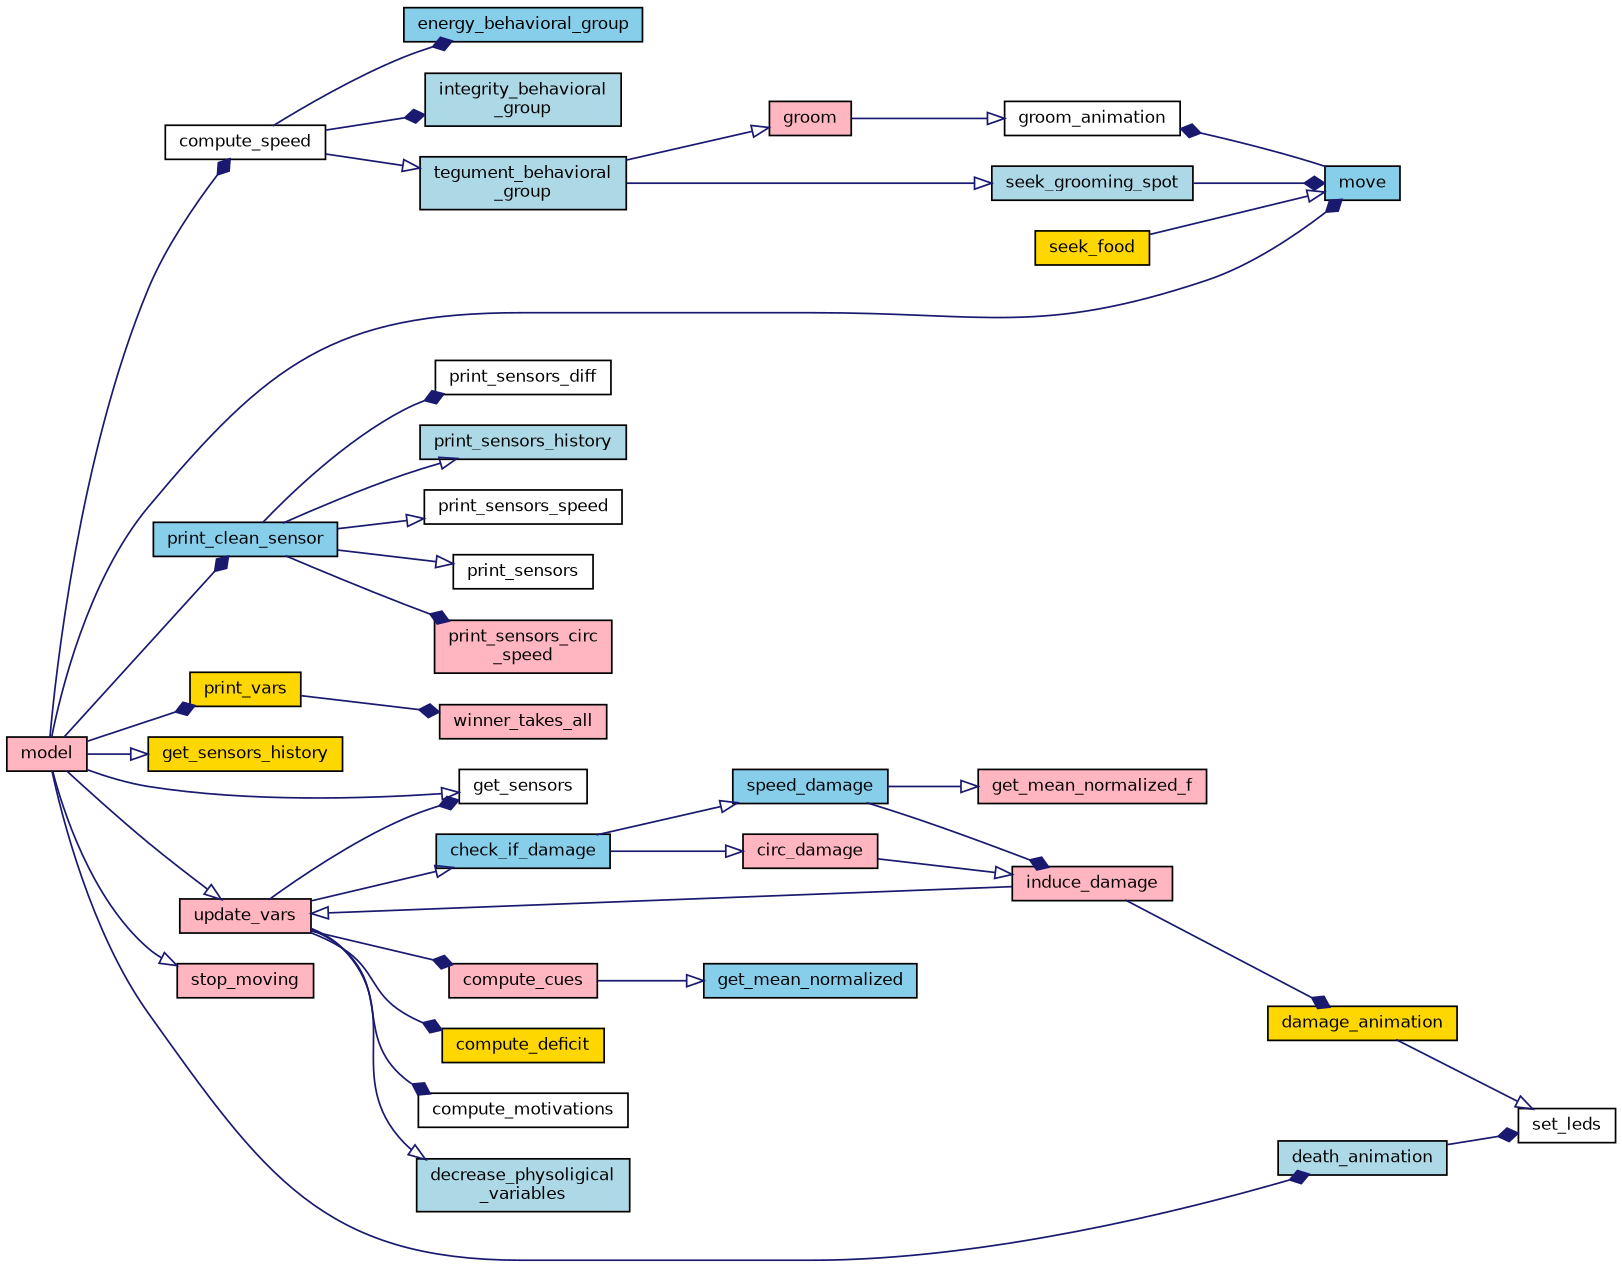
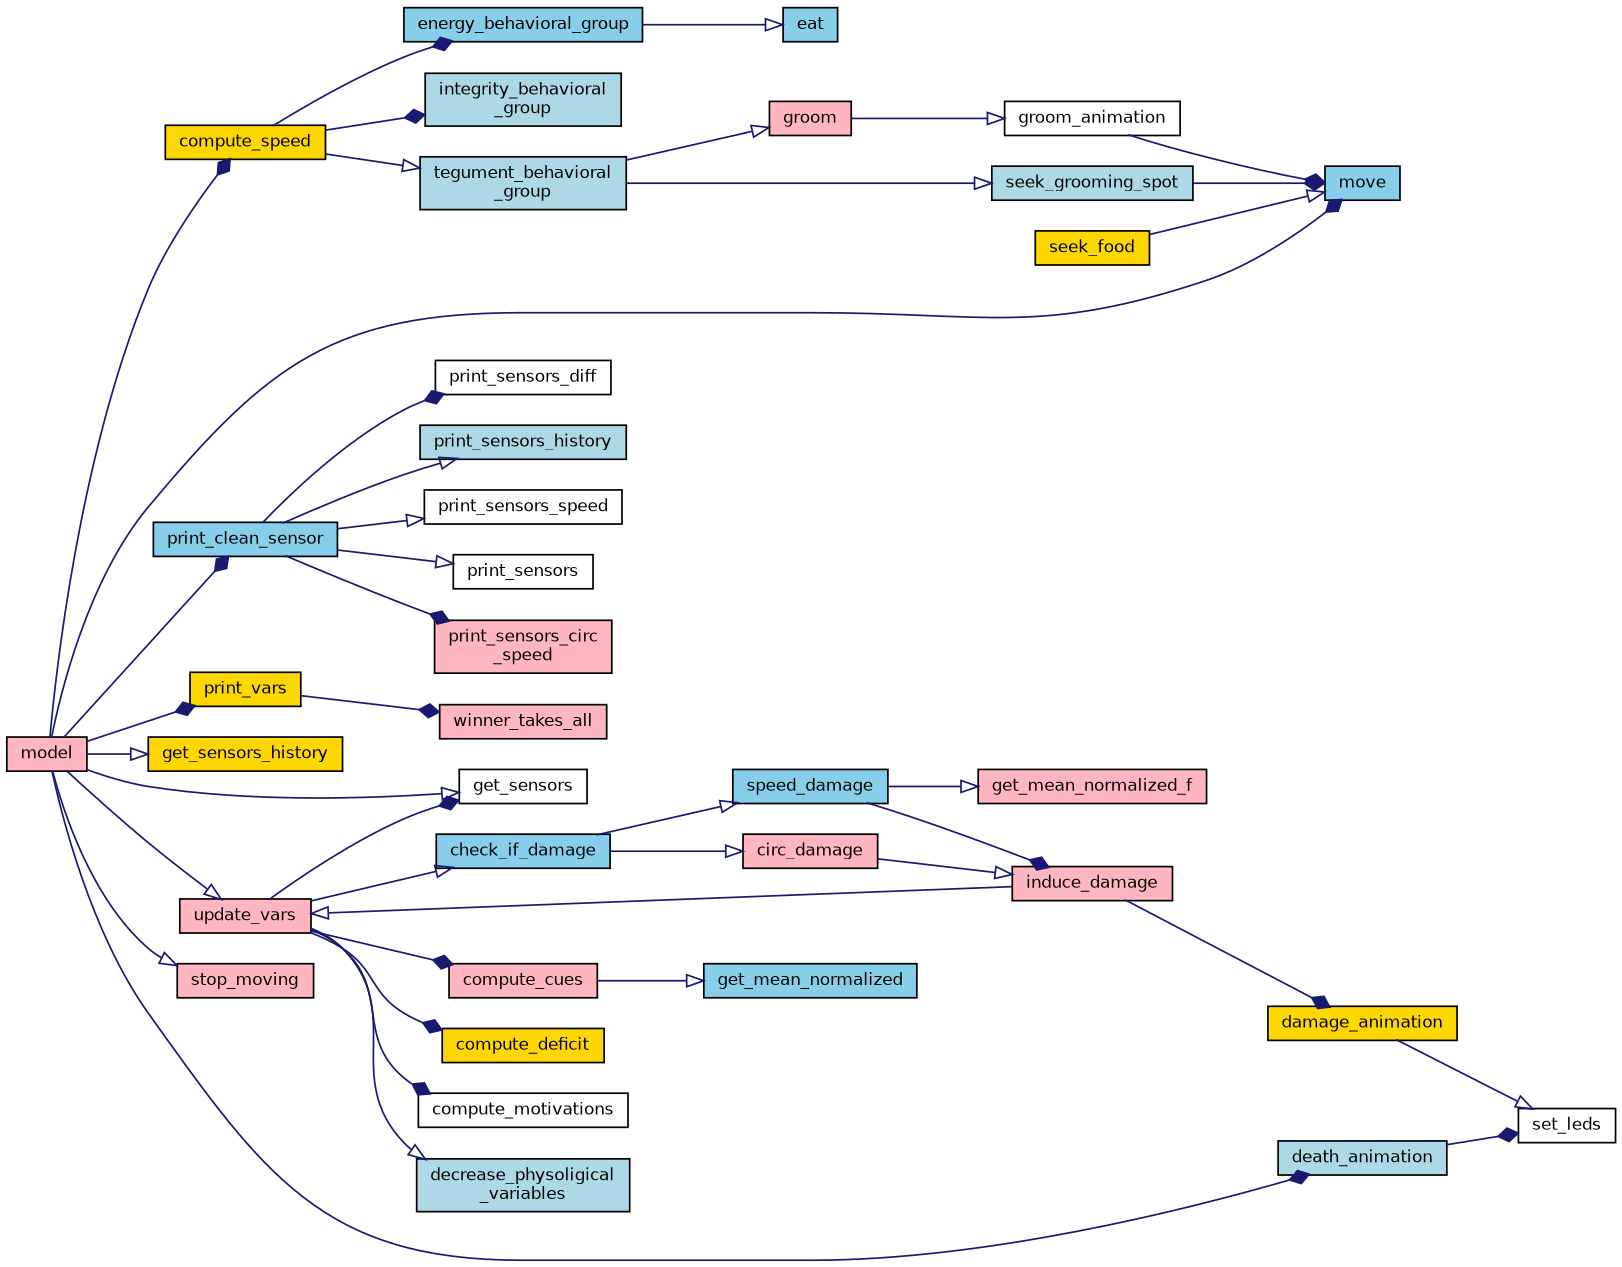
node "eat": added
node "compute_speed": fillcolor white -> gold
edge "move" -> "groom_animation": reversed
